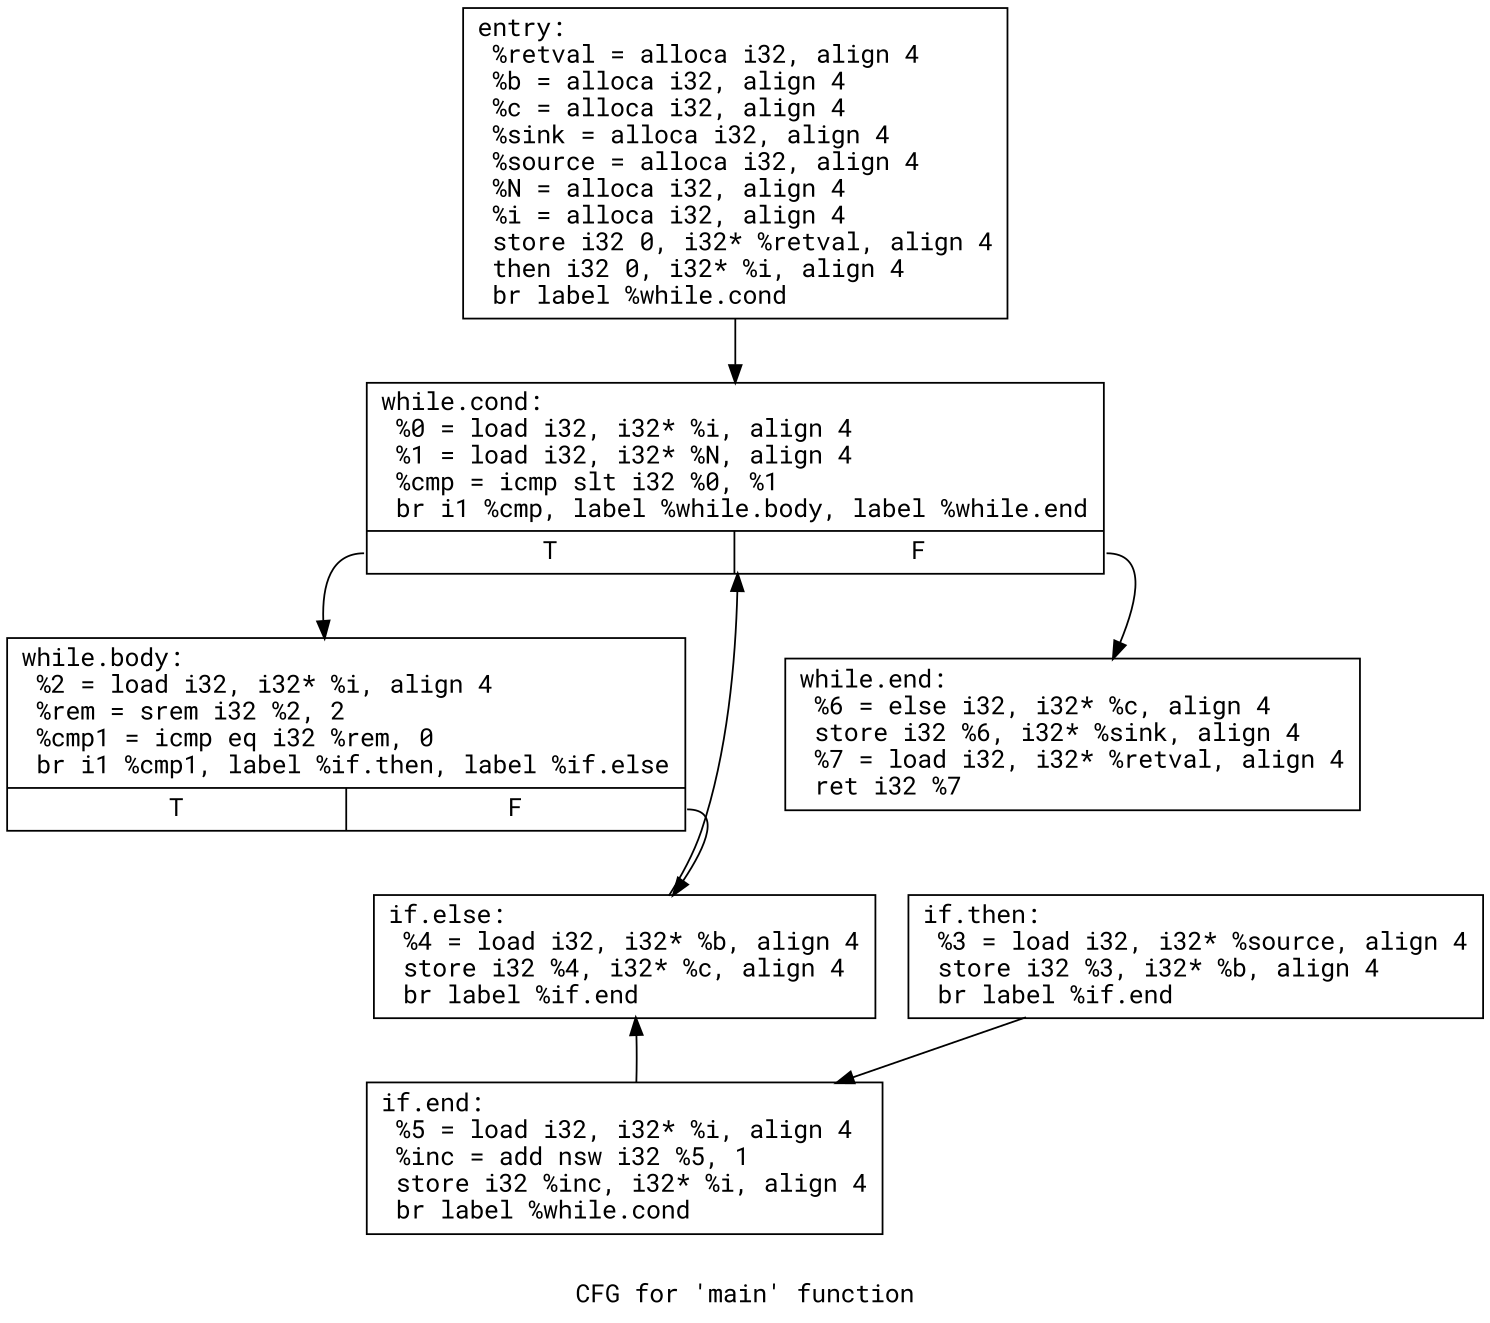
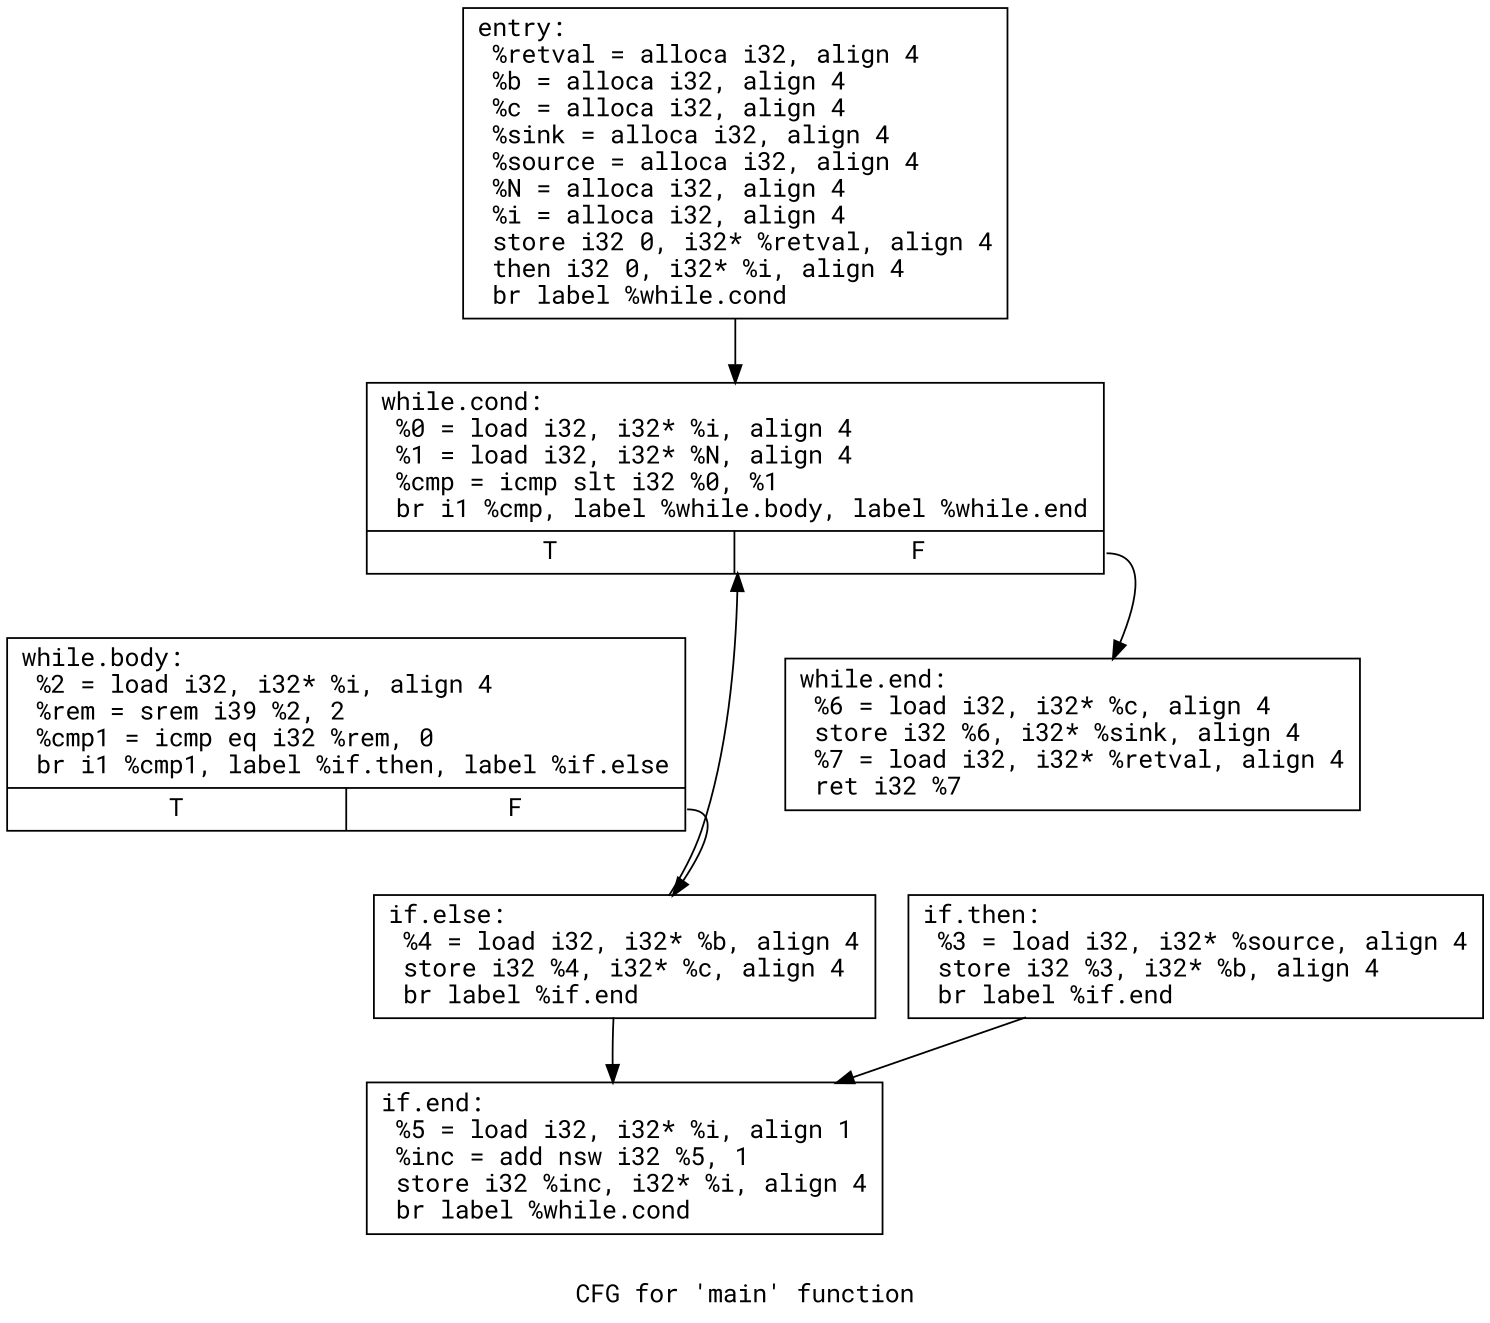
edge "while.cond:" -> "while.body:": removed
node "while.end:": text "%6 = else i32, i32* %c, align 4" -> "%6 = load i32, i32* %c, align 4"
node "while.body:": text "%rem = srem i32 %2, 2" -> "%rem = srem i39 %2, 2"
edge "if.end:" -> "if.else:": reversed
node "if.end:": text "%5 = load i32, i32* %i, align 4" -> "%5 = load i32, i32* %i, align 1"
